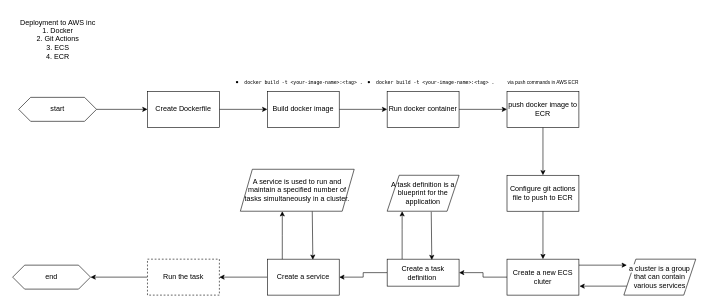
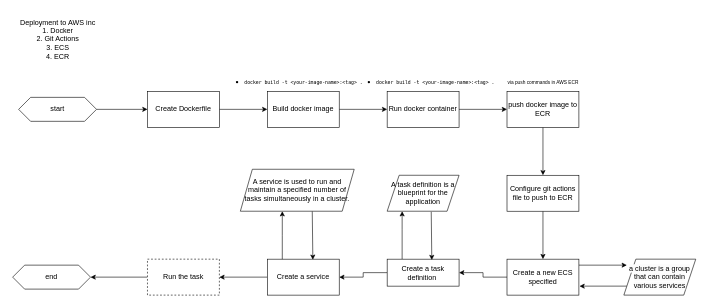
node "Create a new ECS cluter": label "Create a new ECS cluter" -> "Create a new ECS specified"
